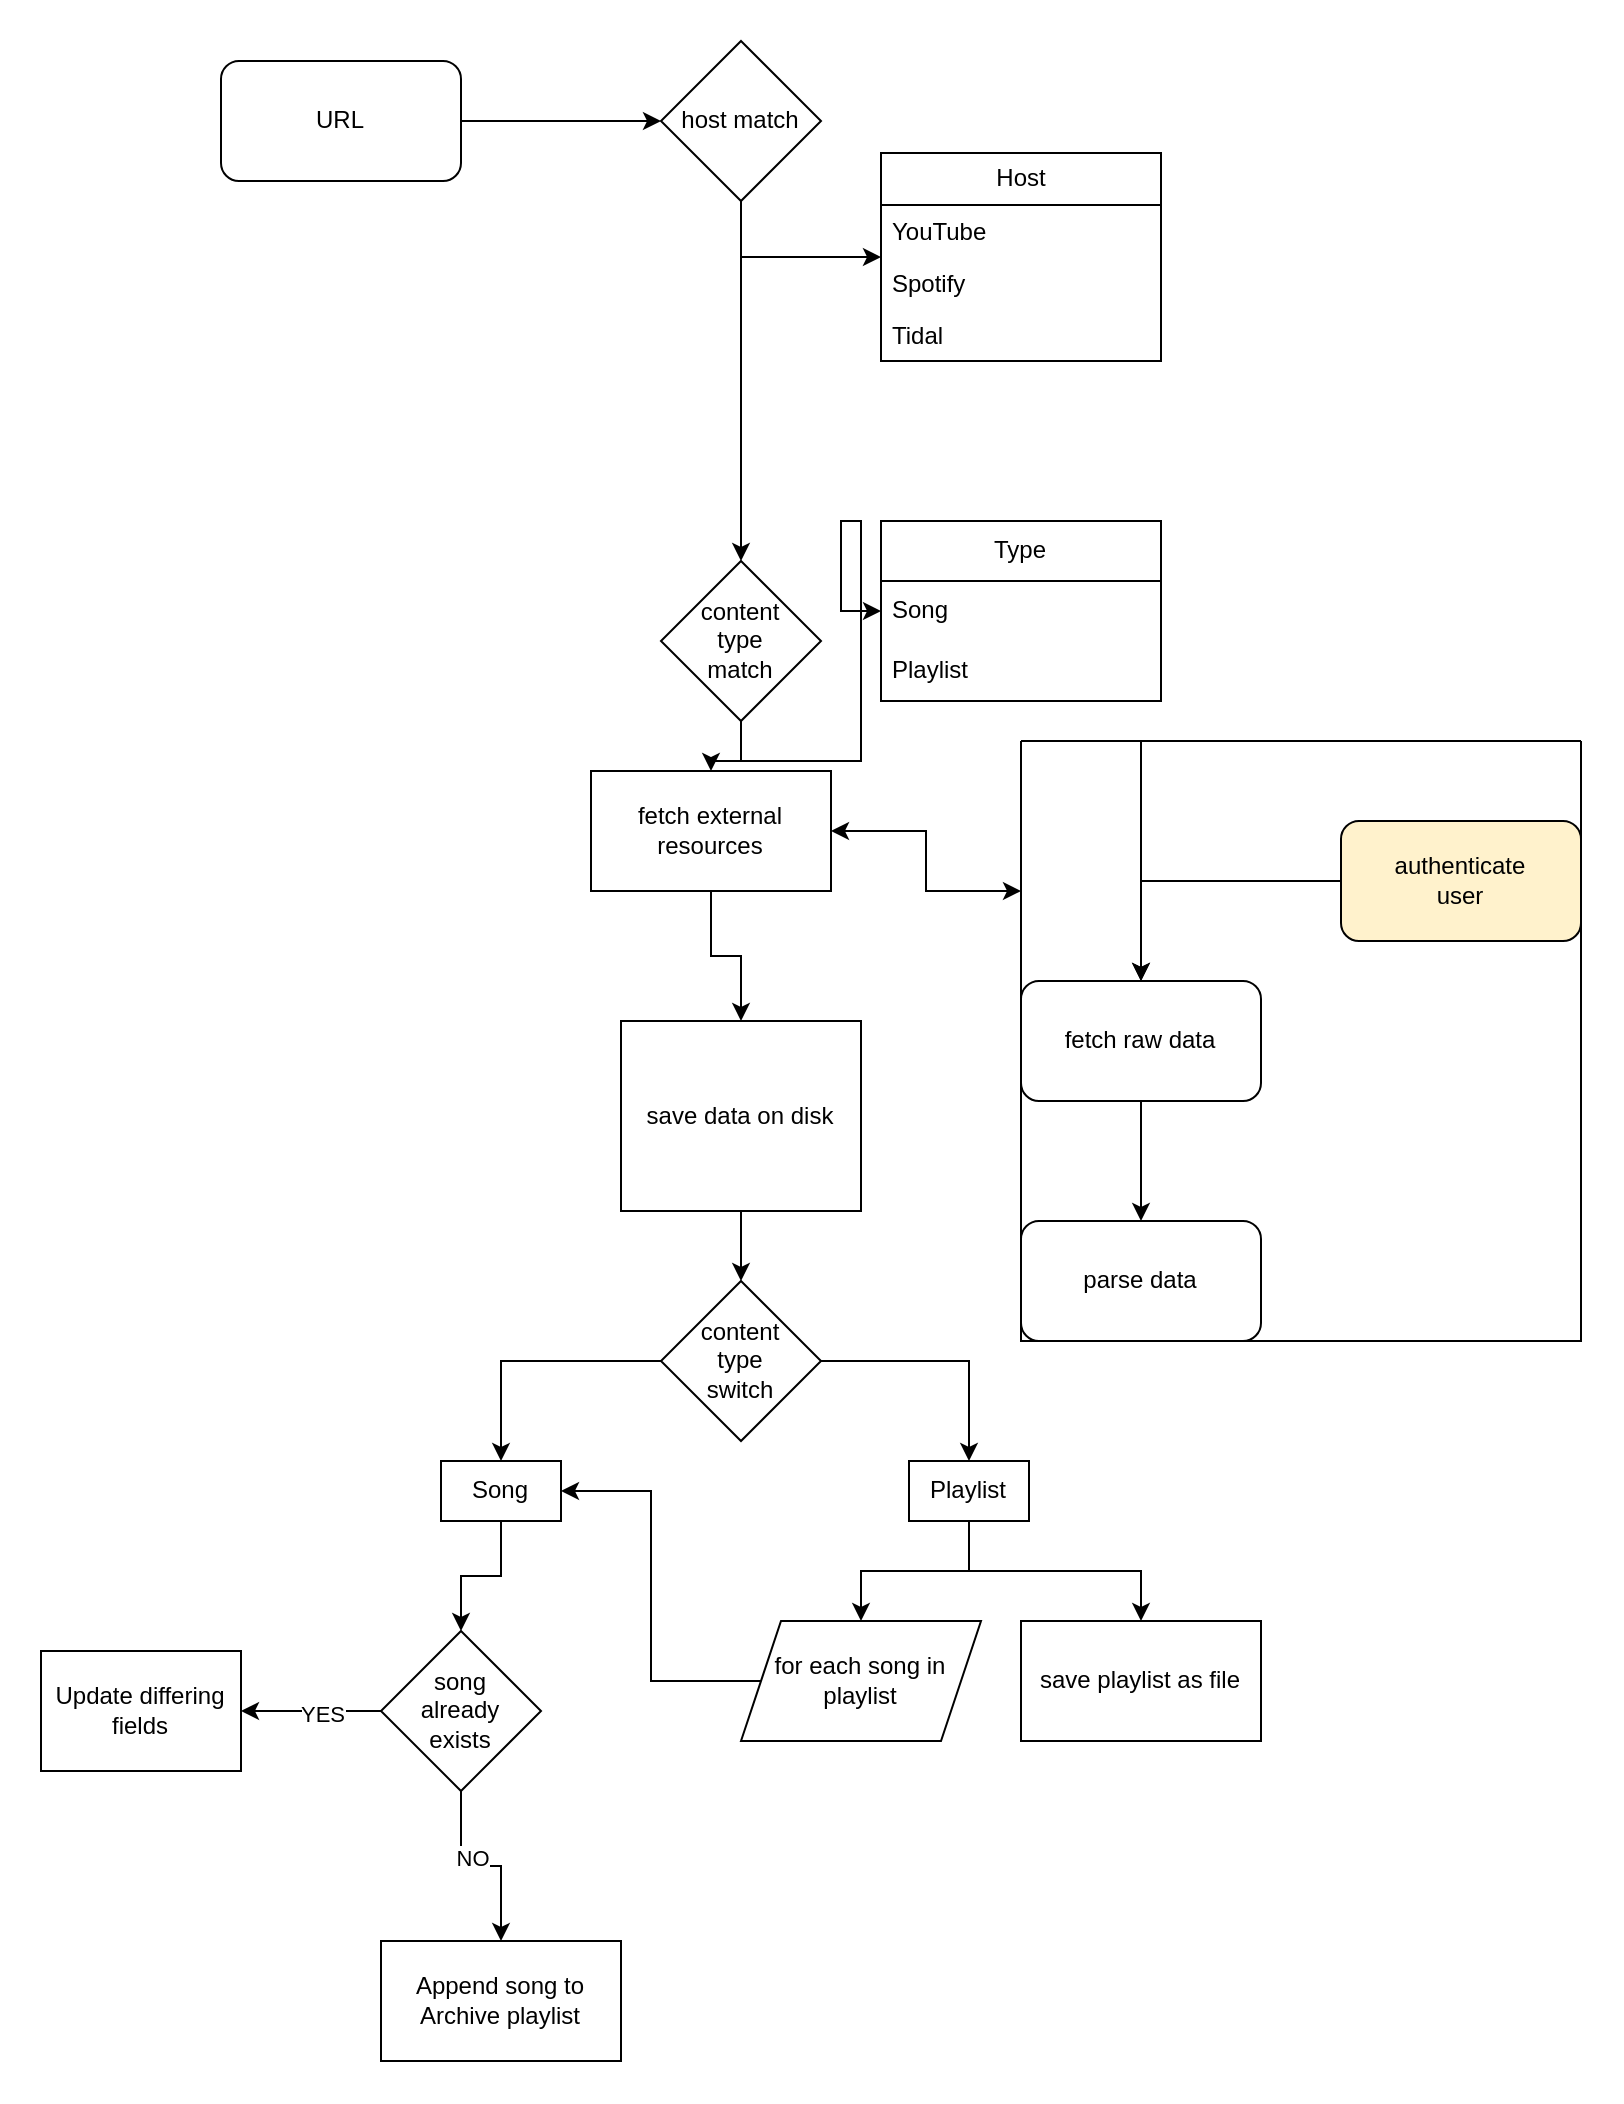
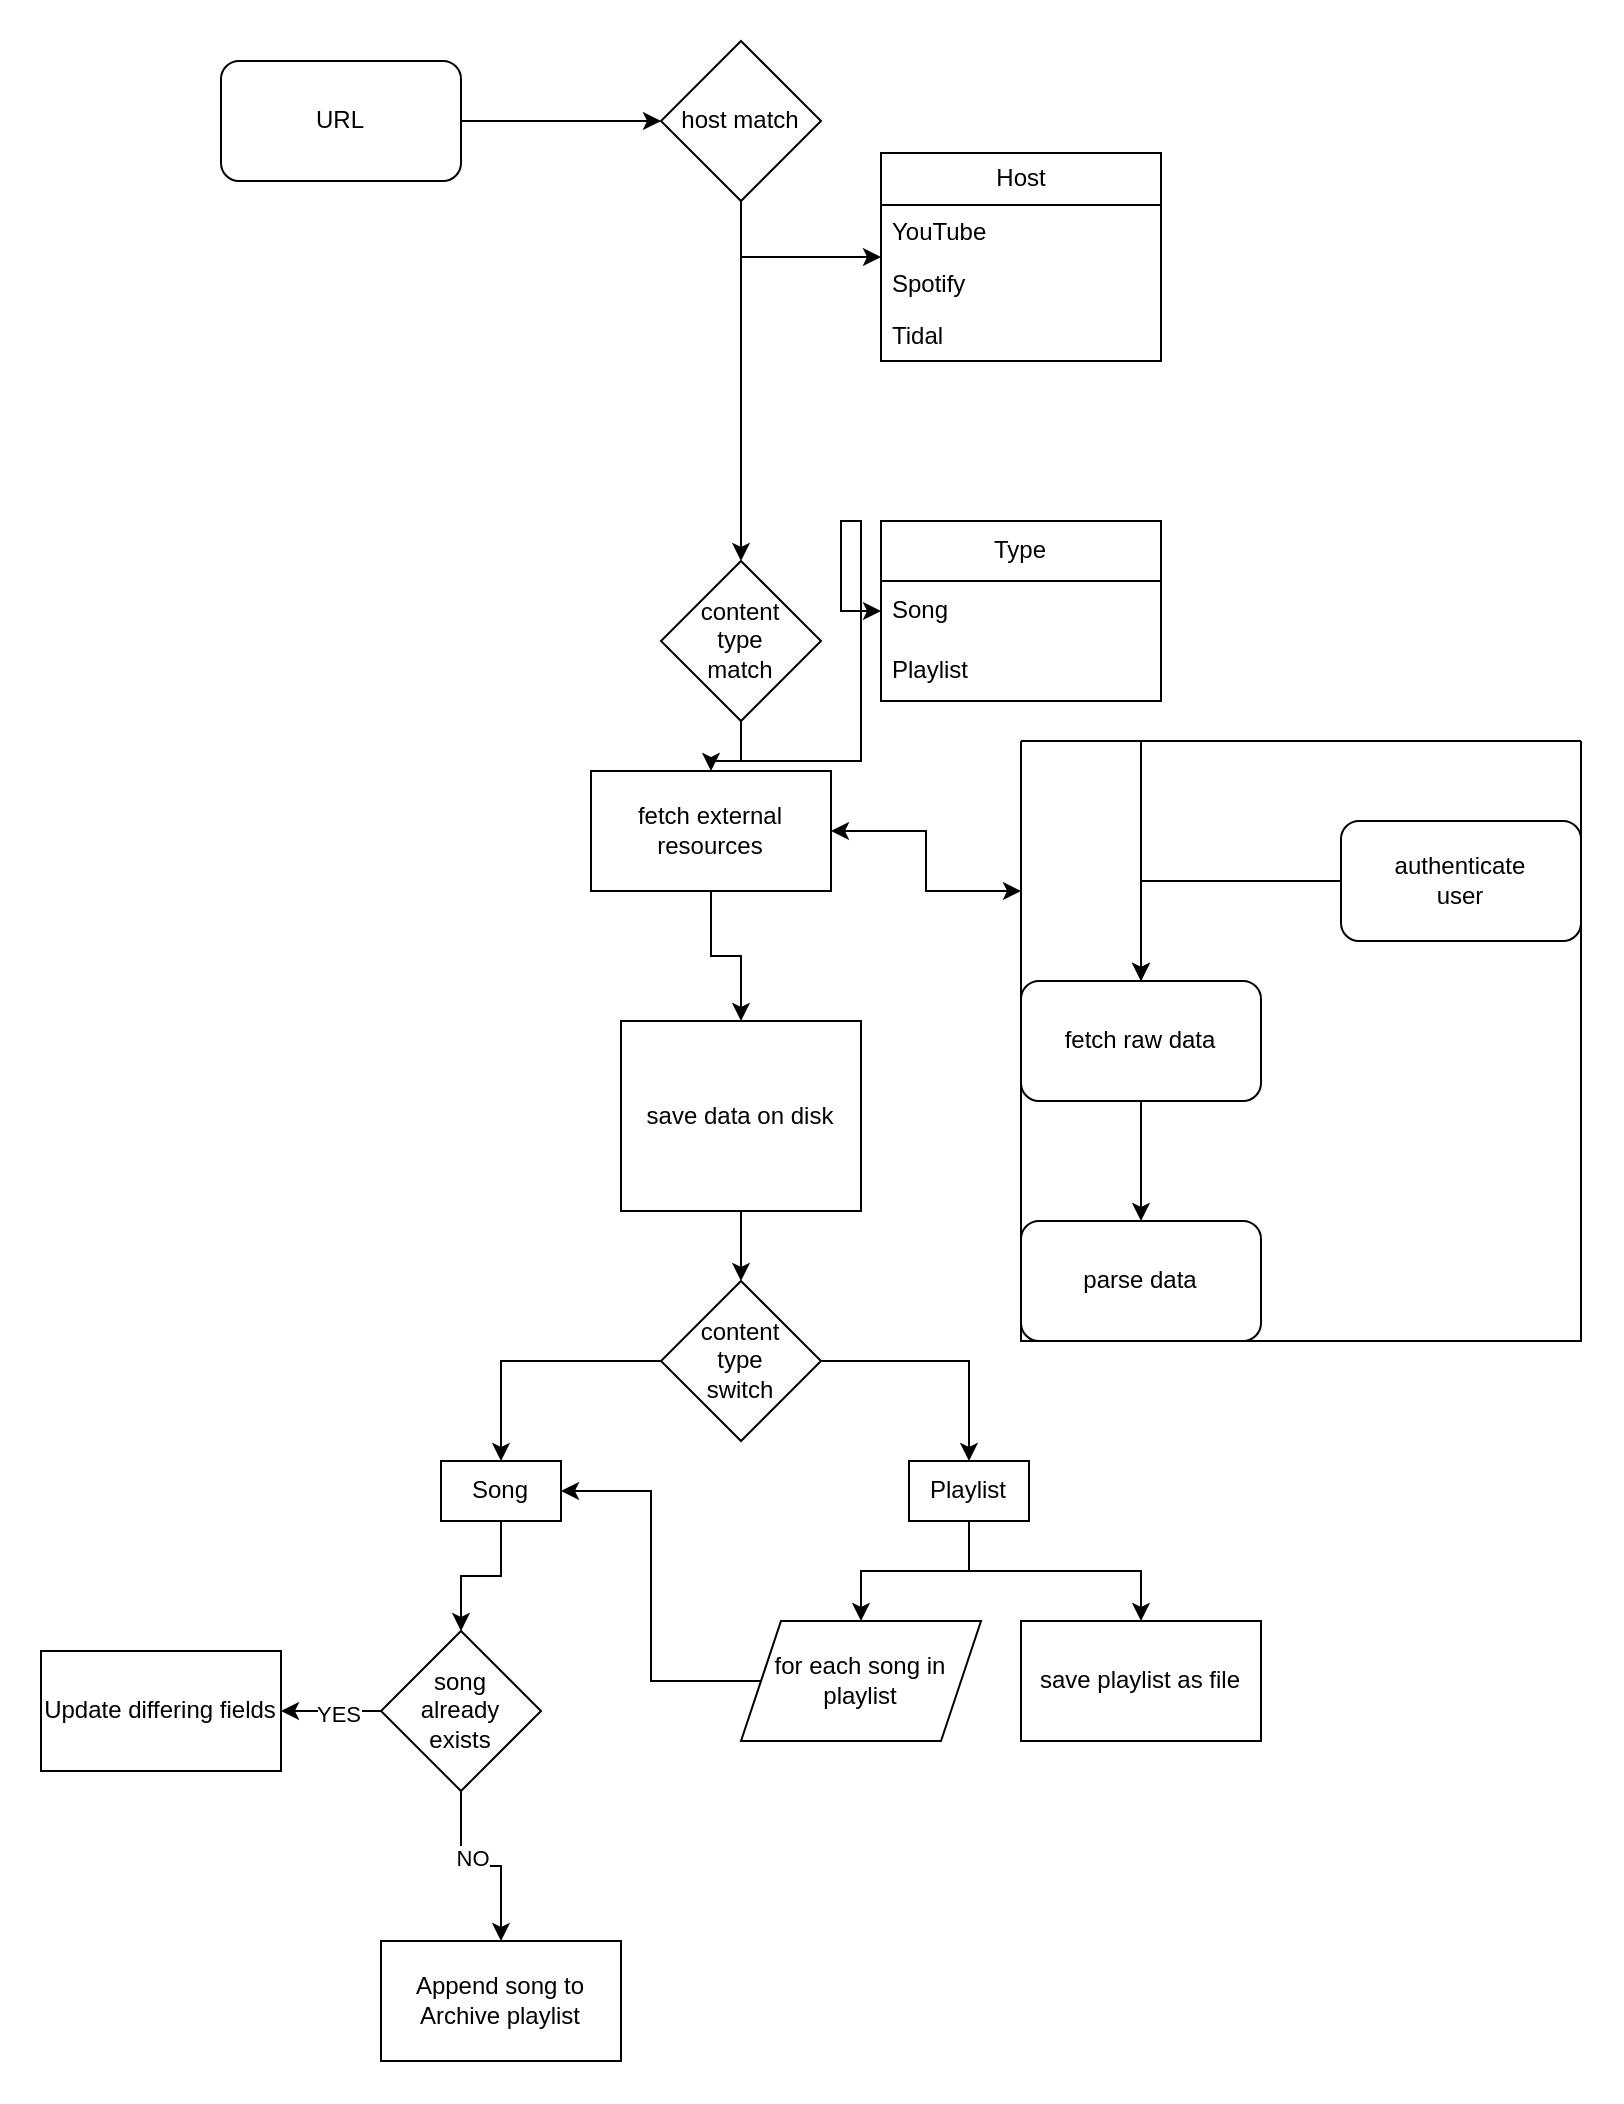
node "authenticate user": fillcolor #fff2cc -> #ffffff
node "Update differing fields": size 200x120 -> 240x120
